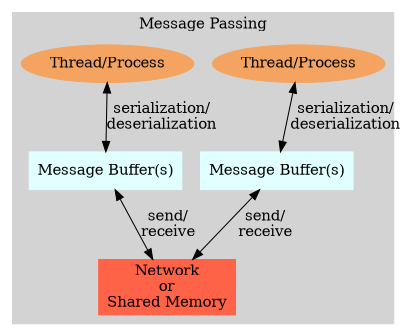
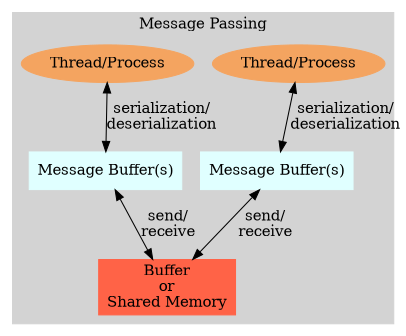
node "Network or Shared Memory": label "Network or Shared Memory" -> "Buffer or Shared Memory"
